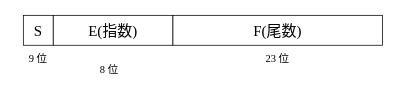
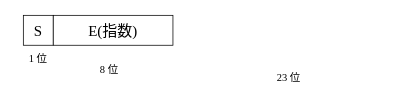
node "F(尾数)": removed
node "9 位": label "9 位" -> "1 位"
node "23 位": moved (278, 57) -> (289, 75)
